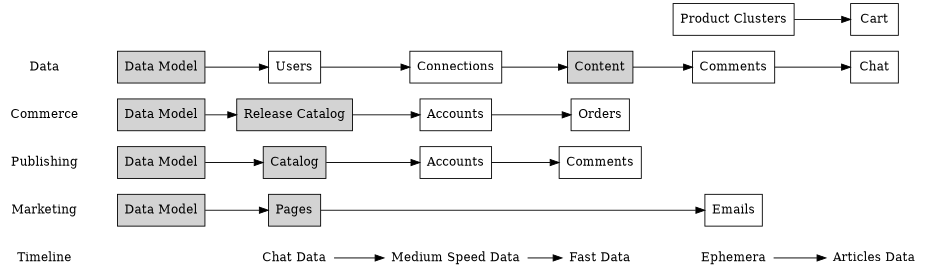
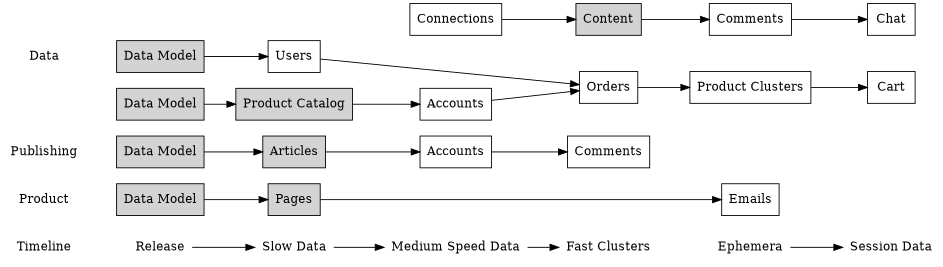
edge "Users" -> "Connections": now "Users" -> "Orders"
edge "Orders" -> "Product Clusters": added
node "Commerce": removed
node "Release Catalog": label "Release Catalog" -> "Product Catalog"
node "Catalog": label "Catalog" -> "Articles"
node "Marketing": label "Marketing" -> "Product"
node "Release": added
node "Chat Data": label "Chat Data" -> "Slow Data"
node "Fast Data": label "Fast Data" -> "Fast Clusters"
node "Articles Data": label "Articles Data" -> "Session Data"
